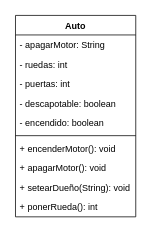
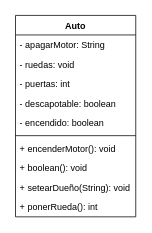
node "- ruedas: int": label "- ruedas: int" -> "- ruedas: void"
node "+ apagarMotor(): void": label "+ apagarMotor(): void" -> "+ boolean(): void"
